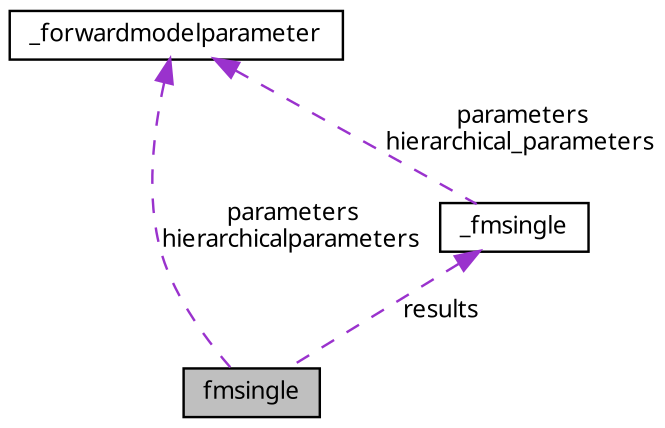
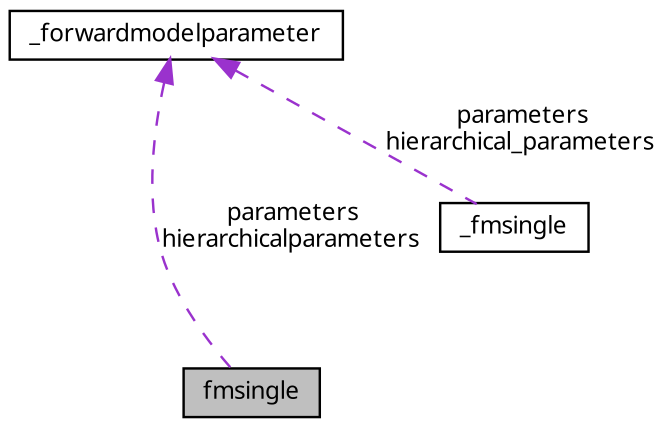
edge "fmsingle" -> "_fmsingle": removed, label "results"
